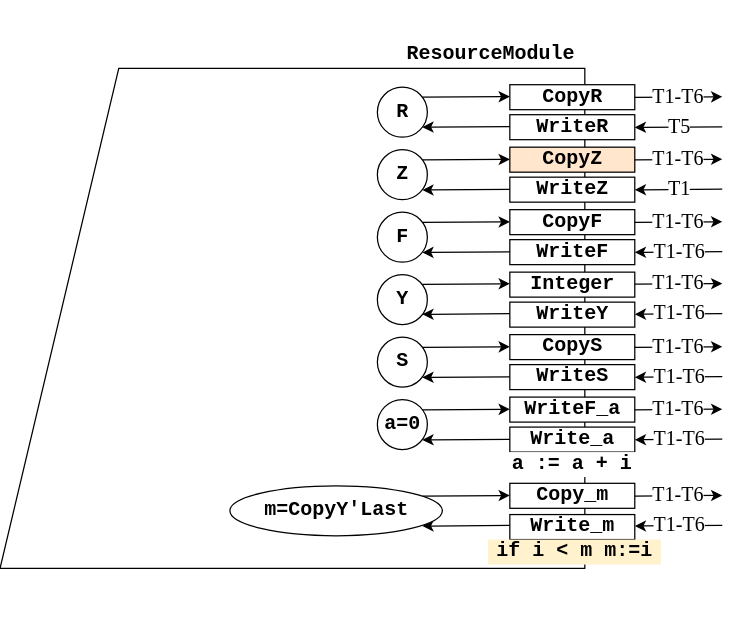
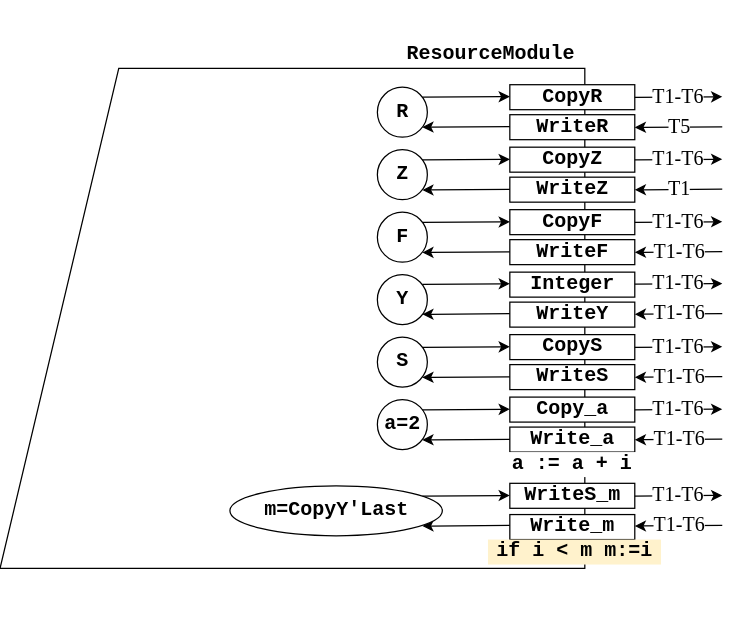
node "CopyZ": fillcolor #ffe6cc -> #ffffff
node "WriteF_a": label "WriteF_a" -> "Copy_a"
node "a=0": label "a=0" -> "a=2"
node "Copy_m": label "Copy_m" -> "WriteS_m"
